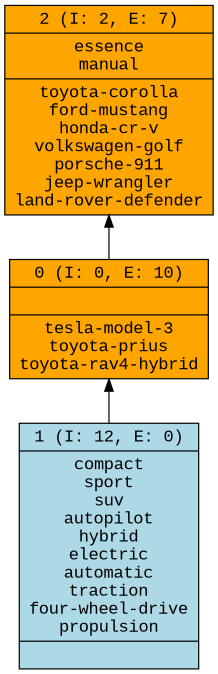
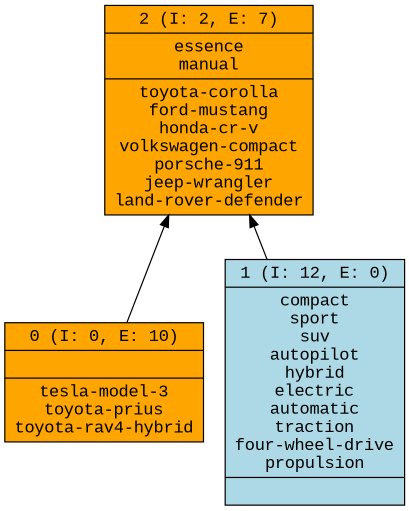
node "2 (I: 2, E: 7)": text "volkswagen-golf" -> "volkswagen-compact"
edge "1 (I: 12, E: 0)" -> "0 (I: 0, E: 10)": now "1 (I: 12, E: 0)" -> "2 (I: 2, E: 7)"
